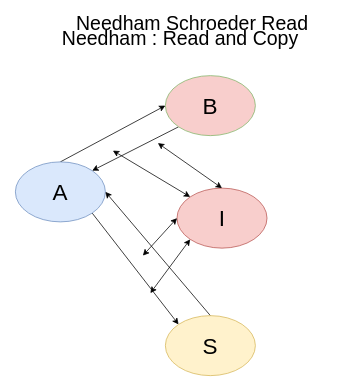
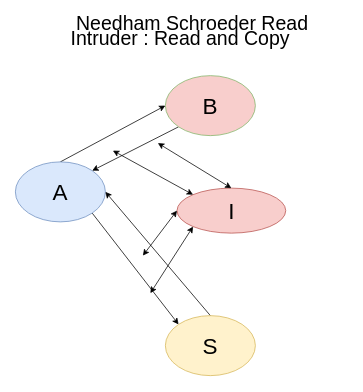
node "Needham : Read and Copy": label "Needham : Read and Copy" -> "Intruder : Read and Copy"
node "I": size 90x60 -> 109x45
